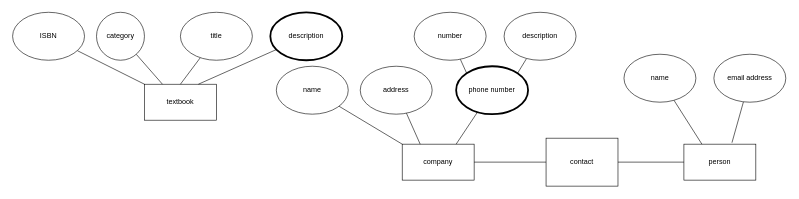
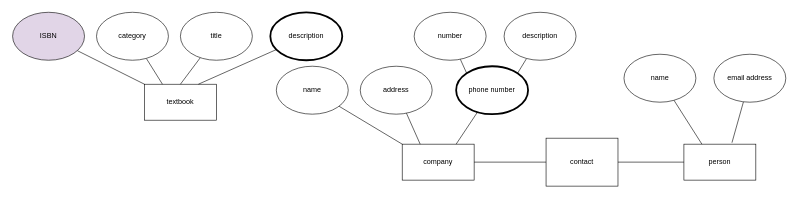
node "ISBN": fillcolor #ffffff -> #e1d5e7
node "category": size 48x48 -> 72x48
